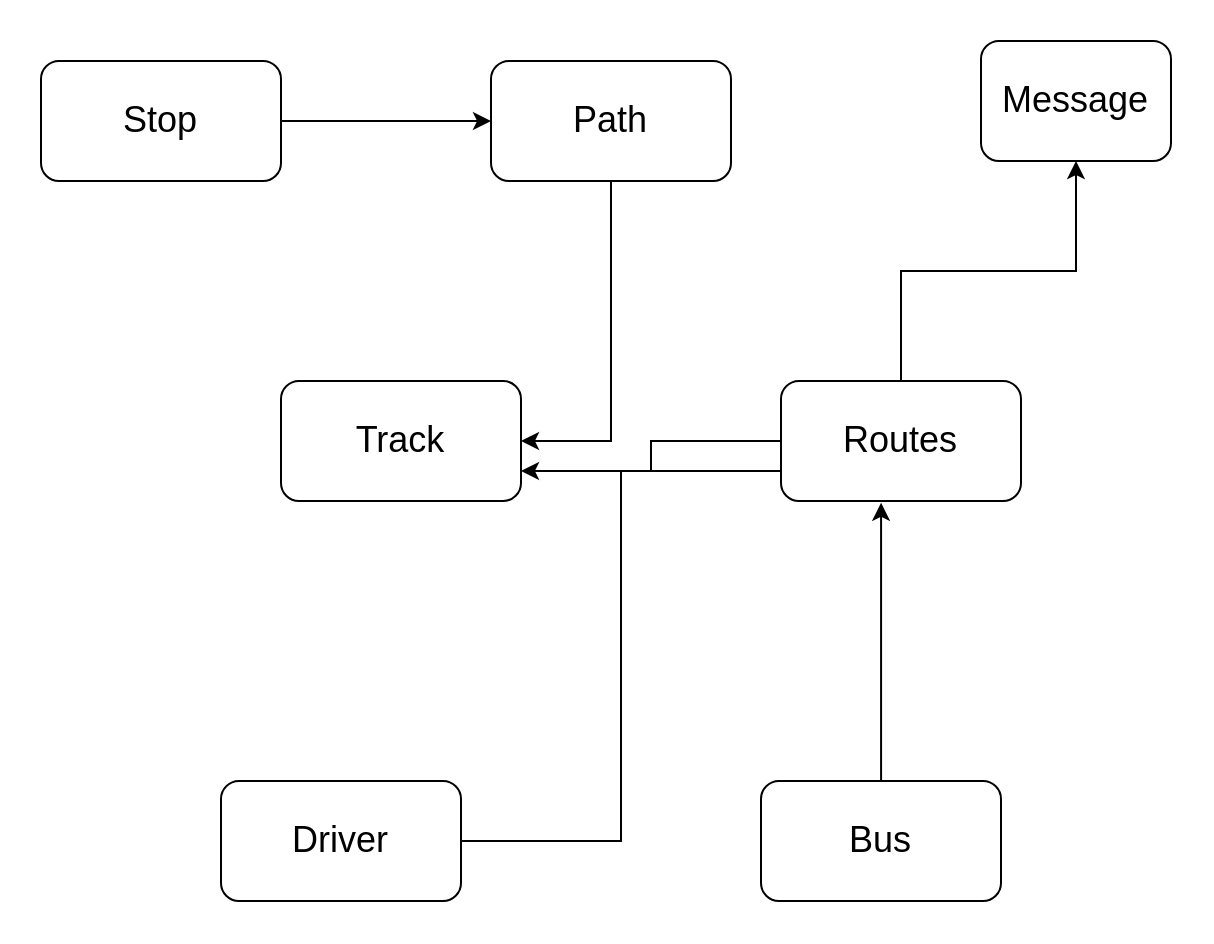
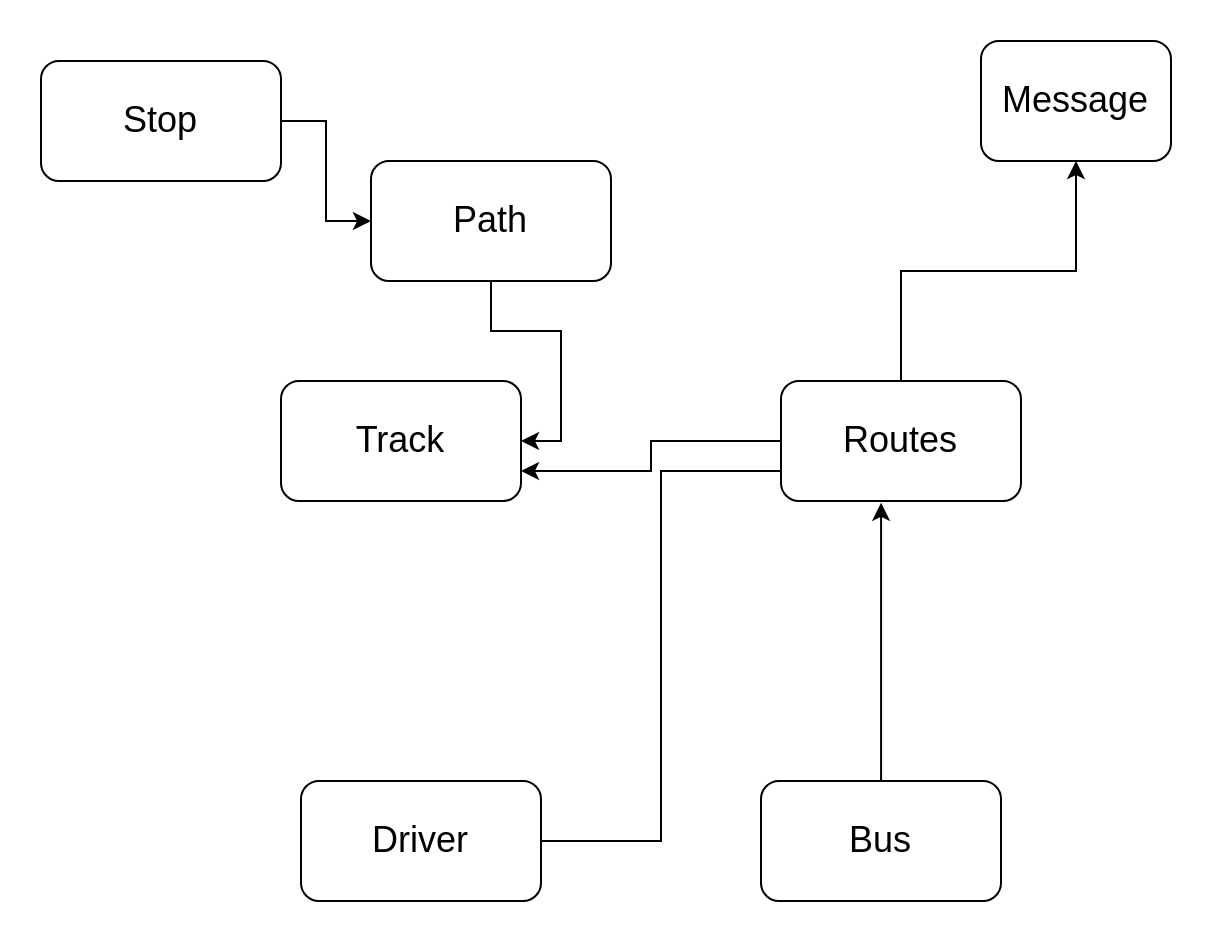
node "Path": moved (611, 121) -> (491, 221)
node "Driver": moved (341, 841) -> (421, 841)
